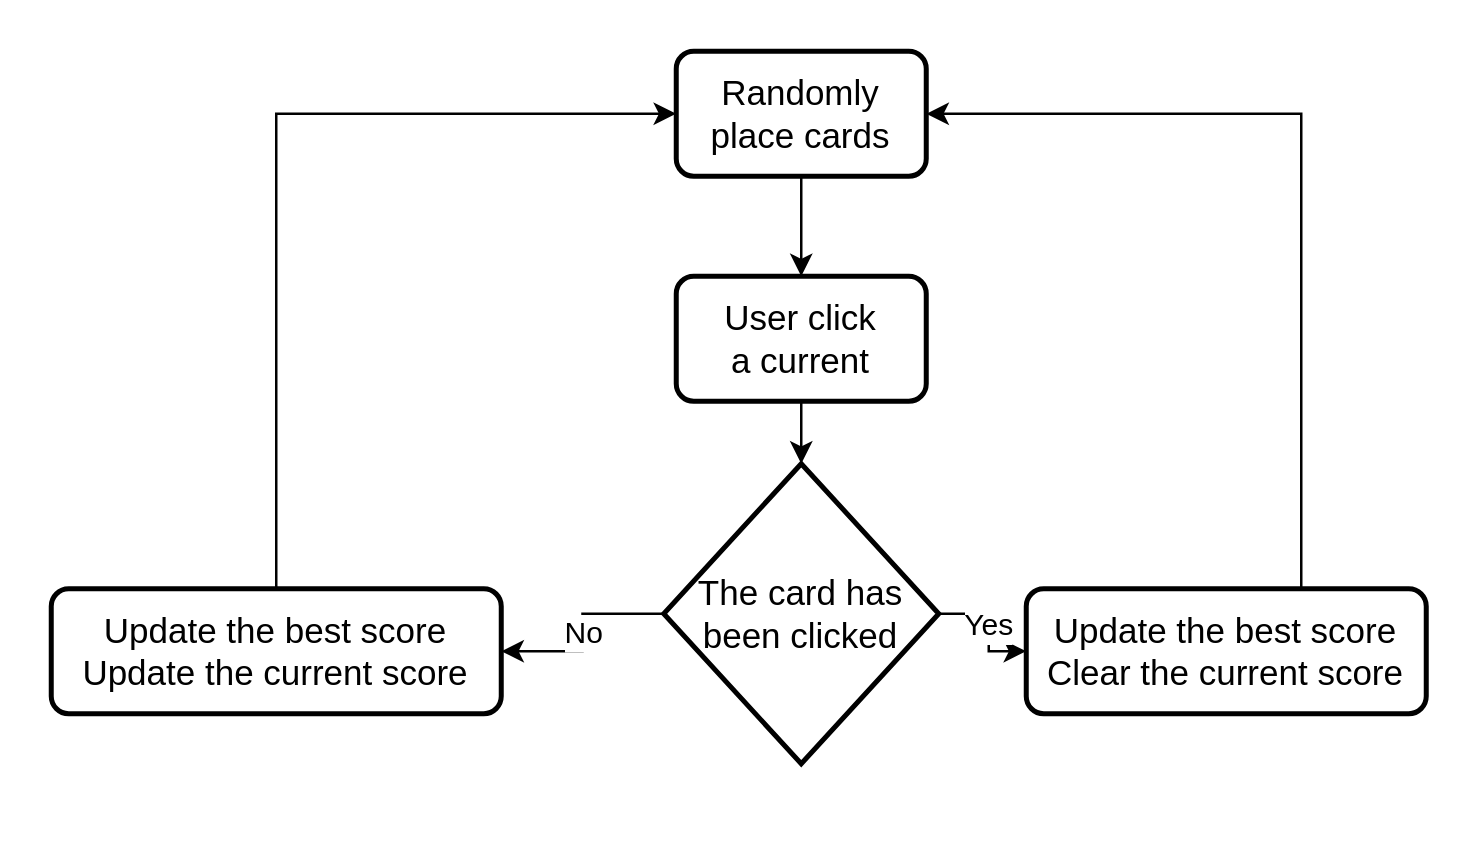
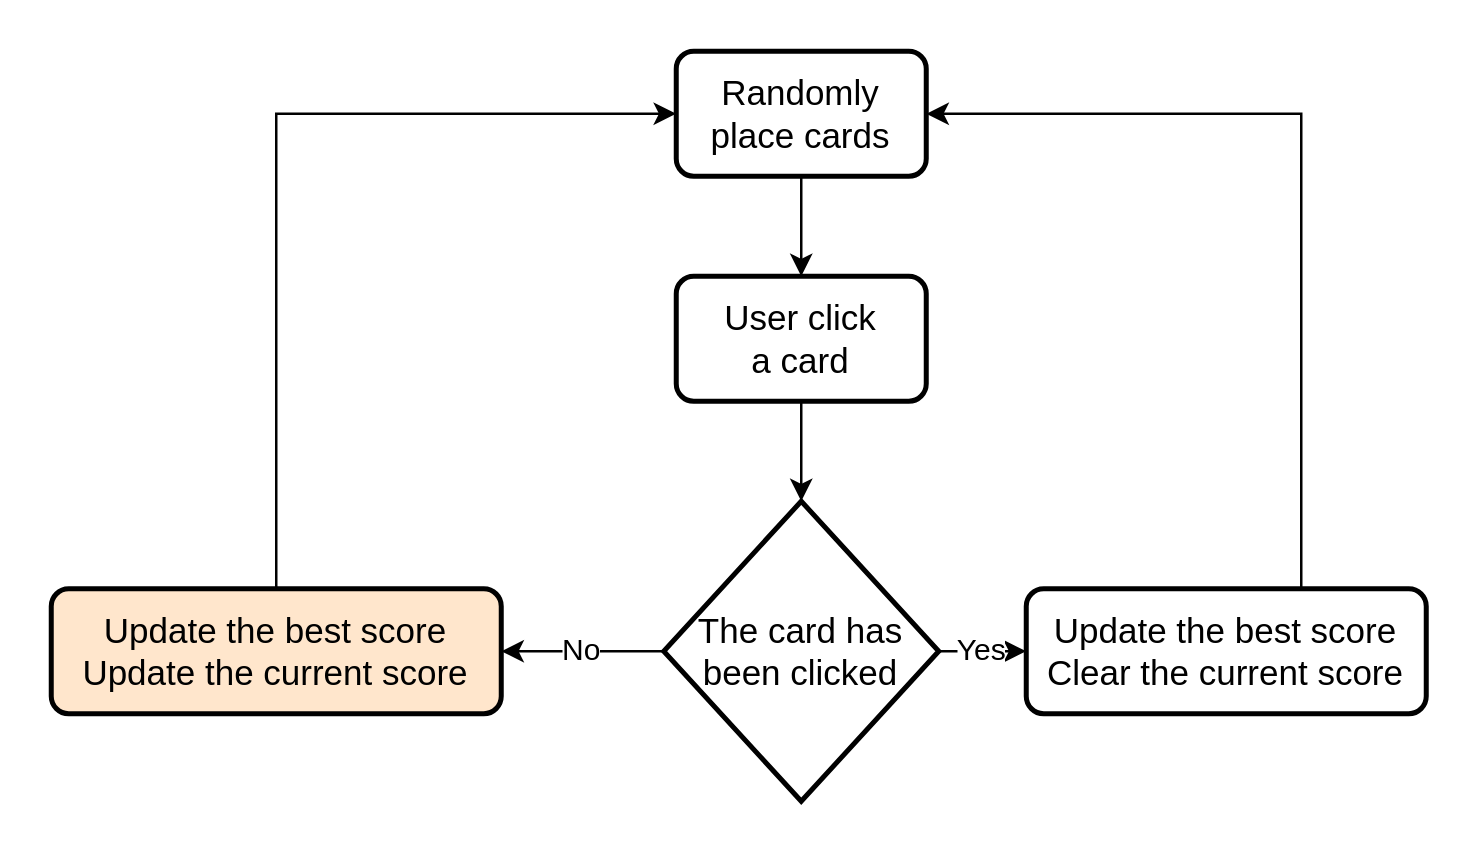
node "User click a current": label "User click a current" -> "User click a card"
node "The card has been clicked": moved (801, 614) -> (801, 651)
node "Update the best score Update the current score": fillcolor #ffffff -> #ffe6cc
